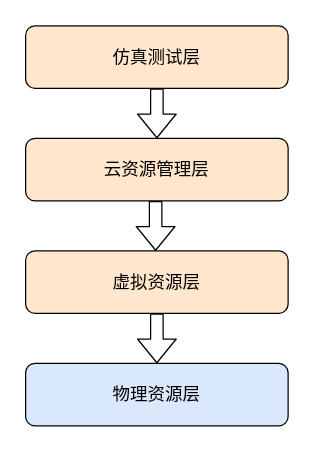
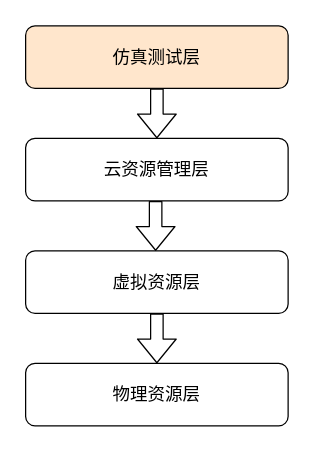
node "云资源管理层": fillcolor #ffe6cc -> #ffffff
node "虚拟资源层": fillcolor #ffe6cc -> #ffffff
node "物理资源层": fillcolor #dae8fc -> #ffffff
